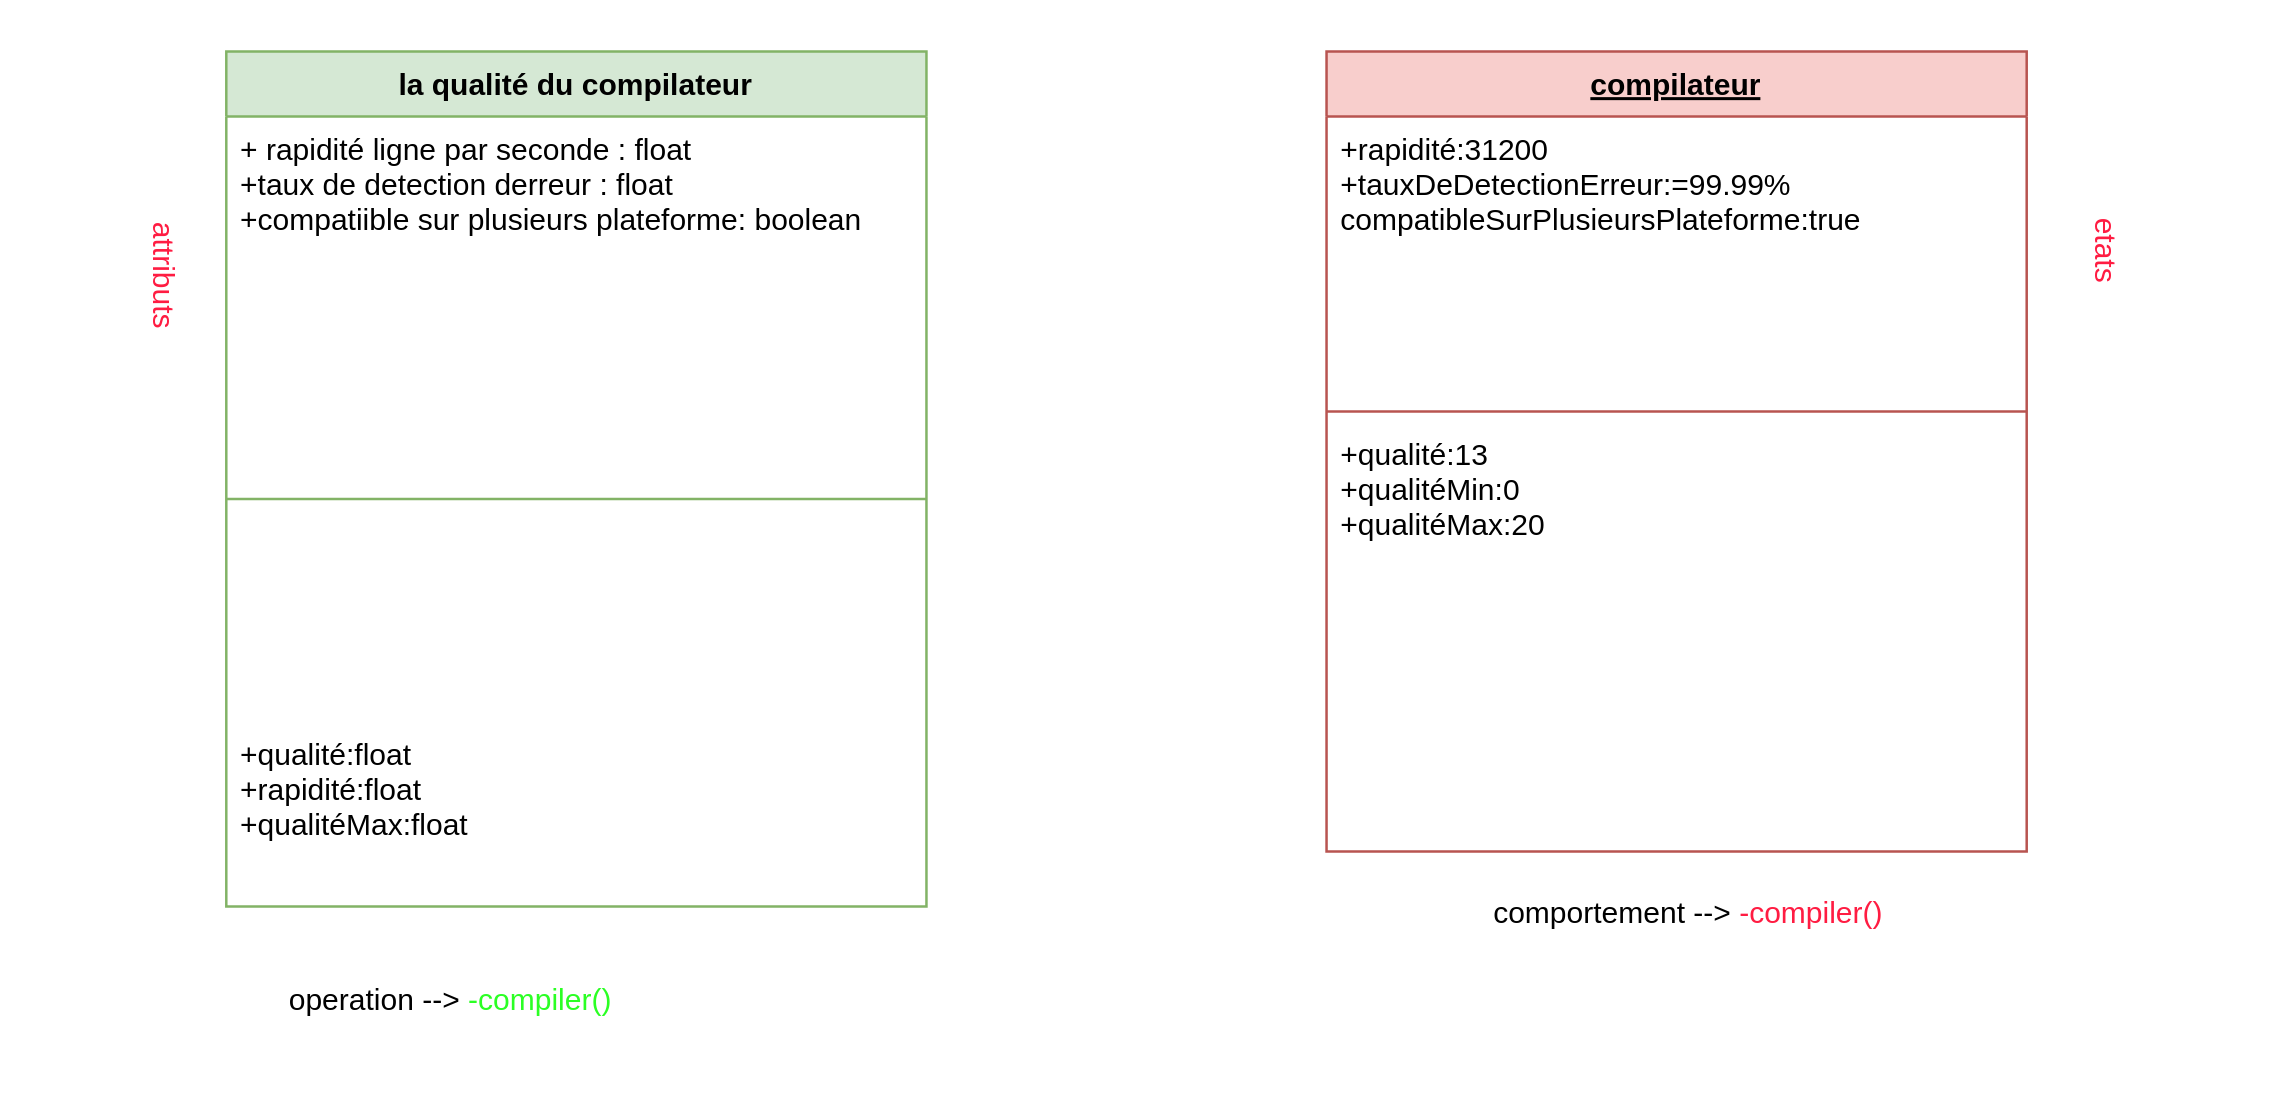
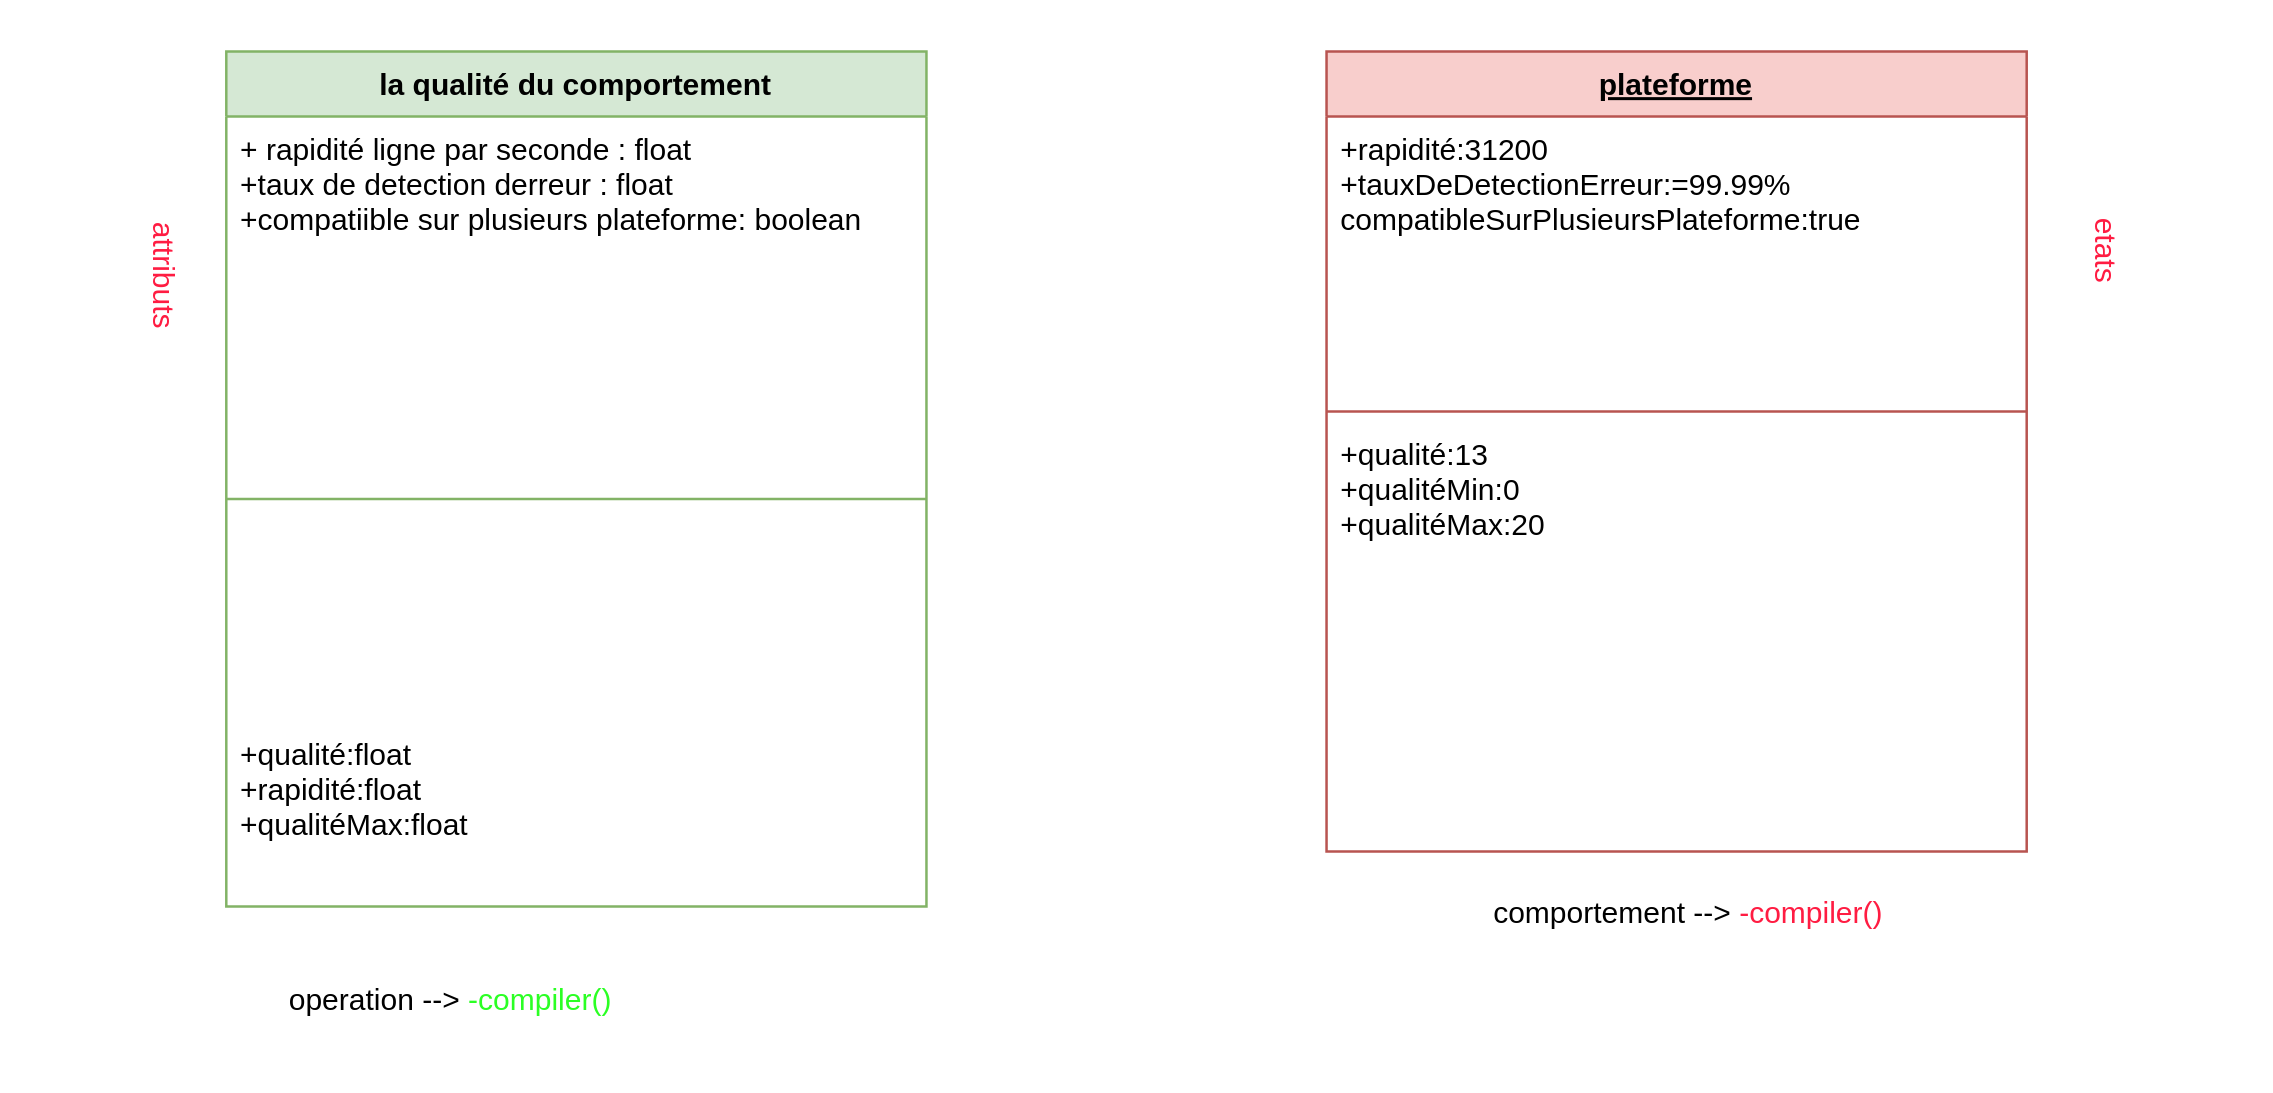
node "la qualité du compilateur": label "la qualité du compilateur" -> "la qualité du comportement"
node "compilateur": label "compilateur" -> "plateforme"
